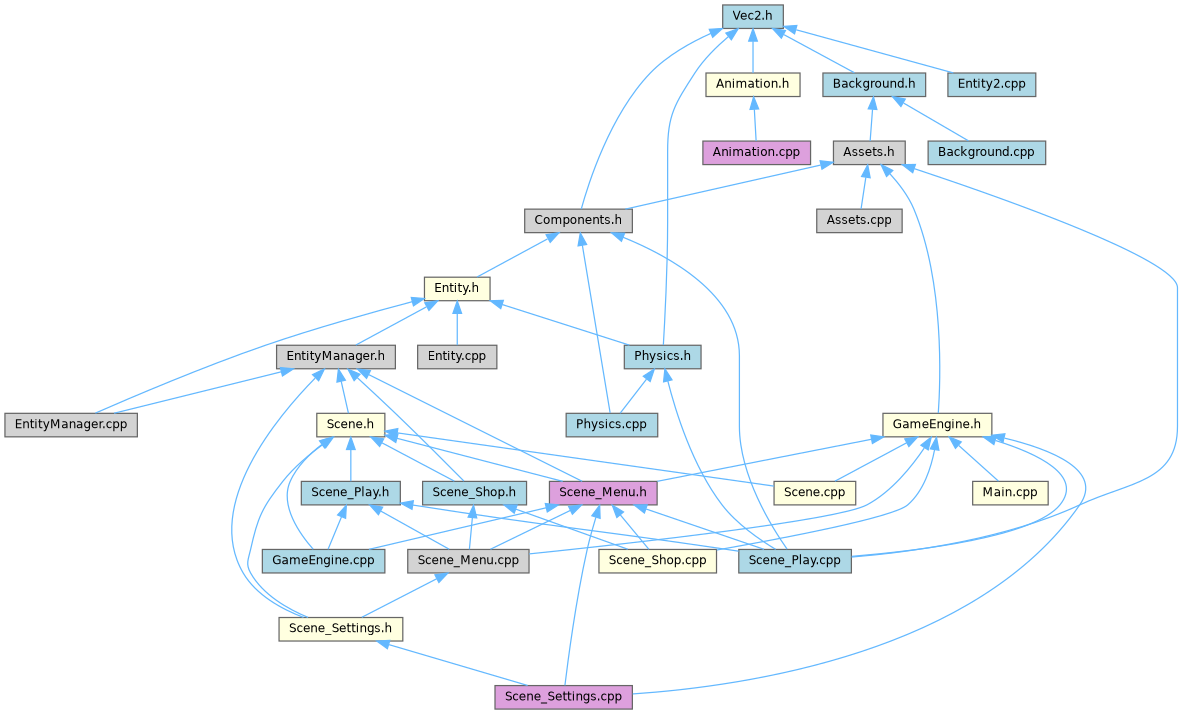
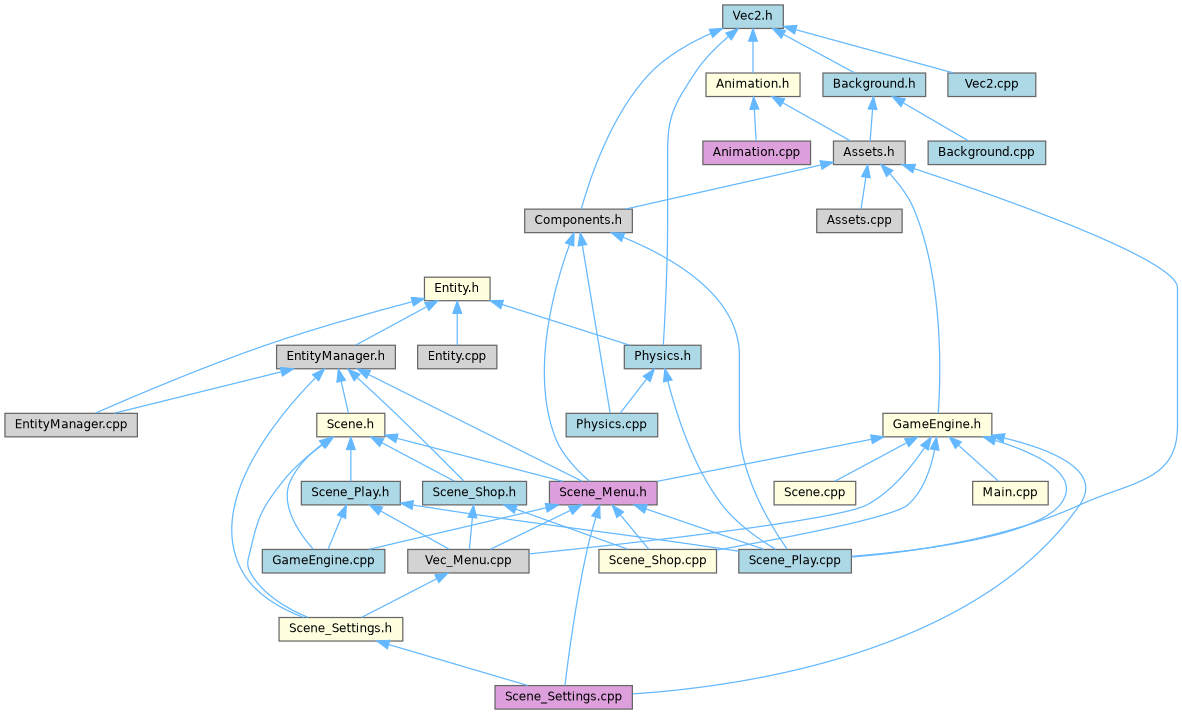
node "Entity2.cpp": label "Entity2.cpp" -> "Vec2.cpp"
edge "Assets.h" -> "Animation.h": added
edge "Entity.h" -> "Components.h": now "Scene_Menu.h" -> "Components.h"
edge "Scene.cpp" -> "Scene.h": removed
node "Scene_Menu.cpp": label "Scene_Menu.cpp" -> "Vec_Menu.cpp"
